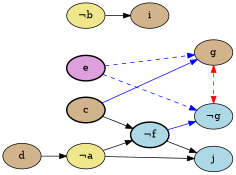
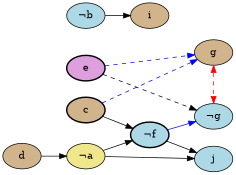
node "¬b": fillcolor khaki -> lightblue
edge "c" -> "g": style solid -> dashed
edge "e" -> "¬g": color blue -> black
